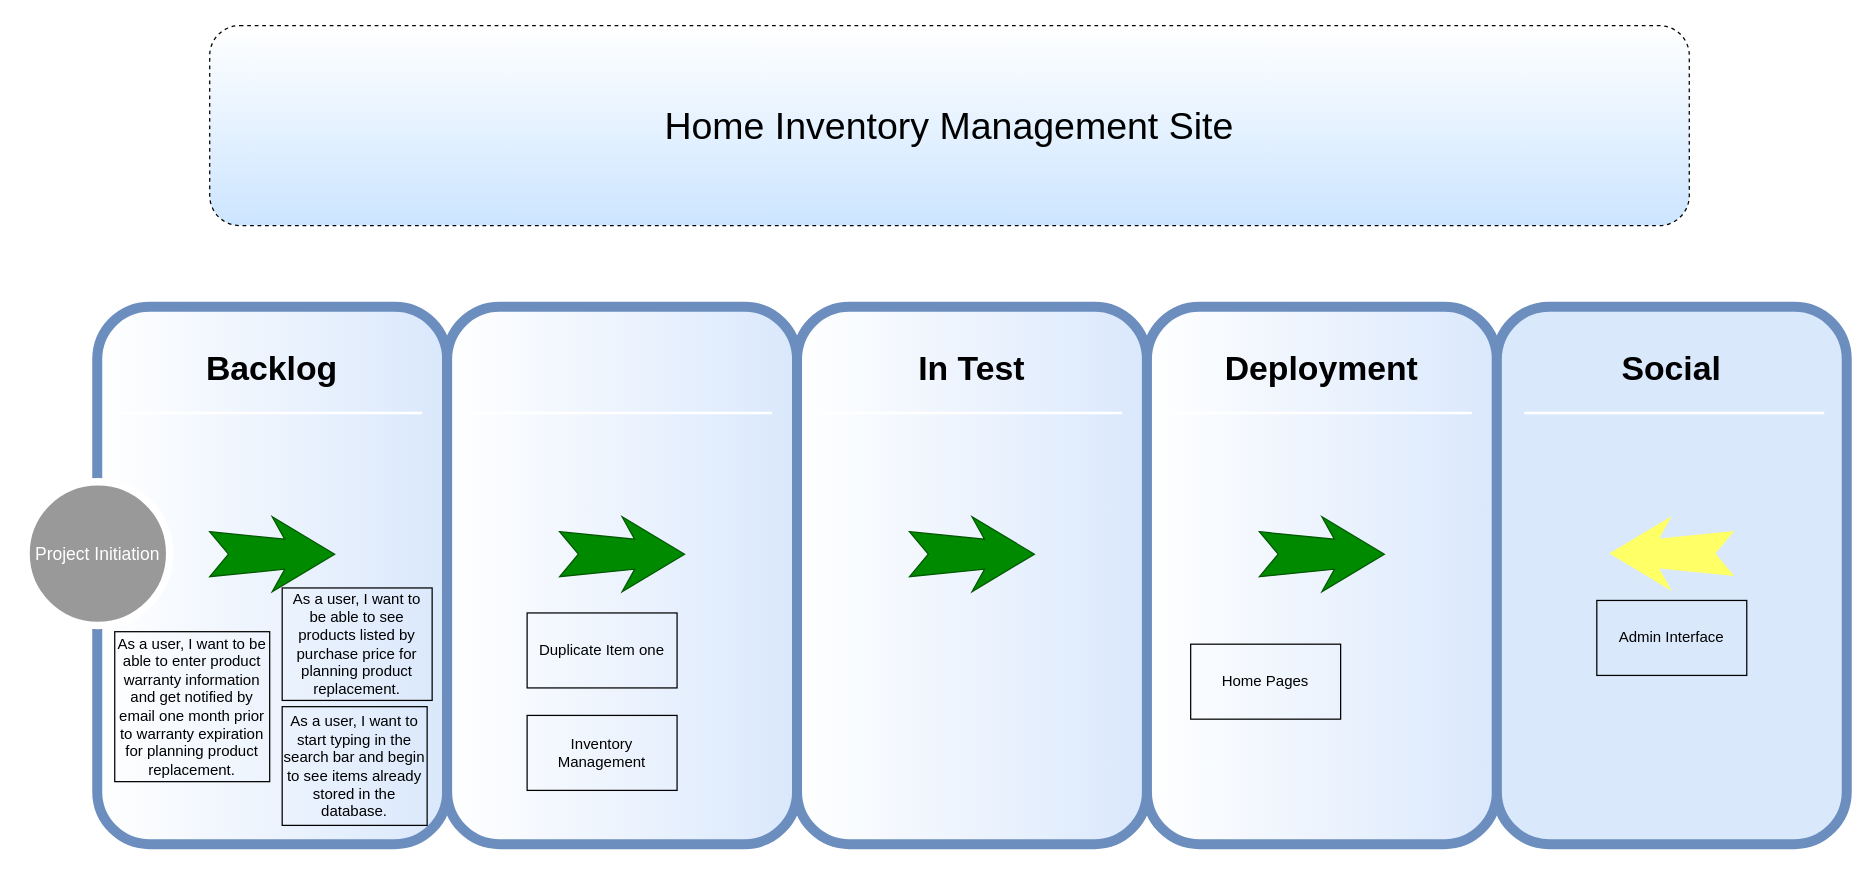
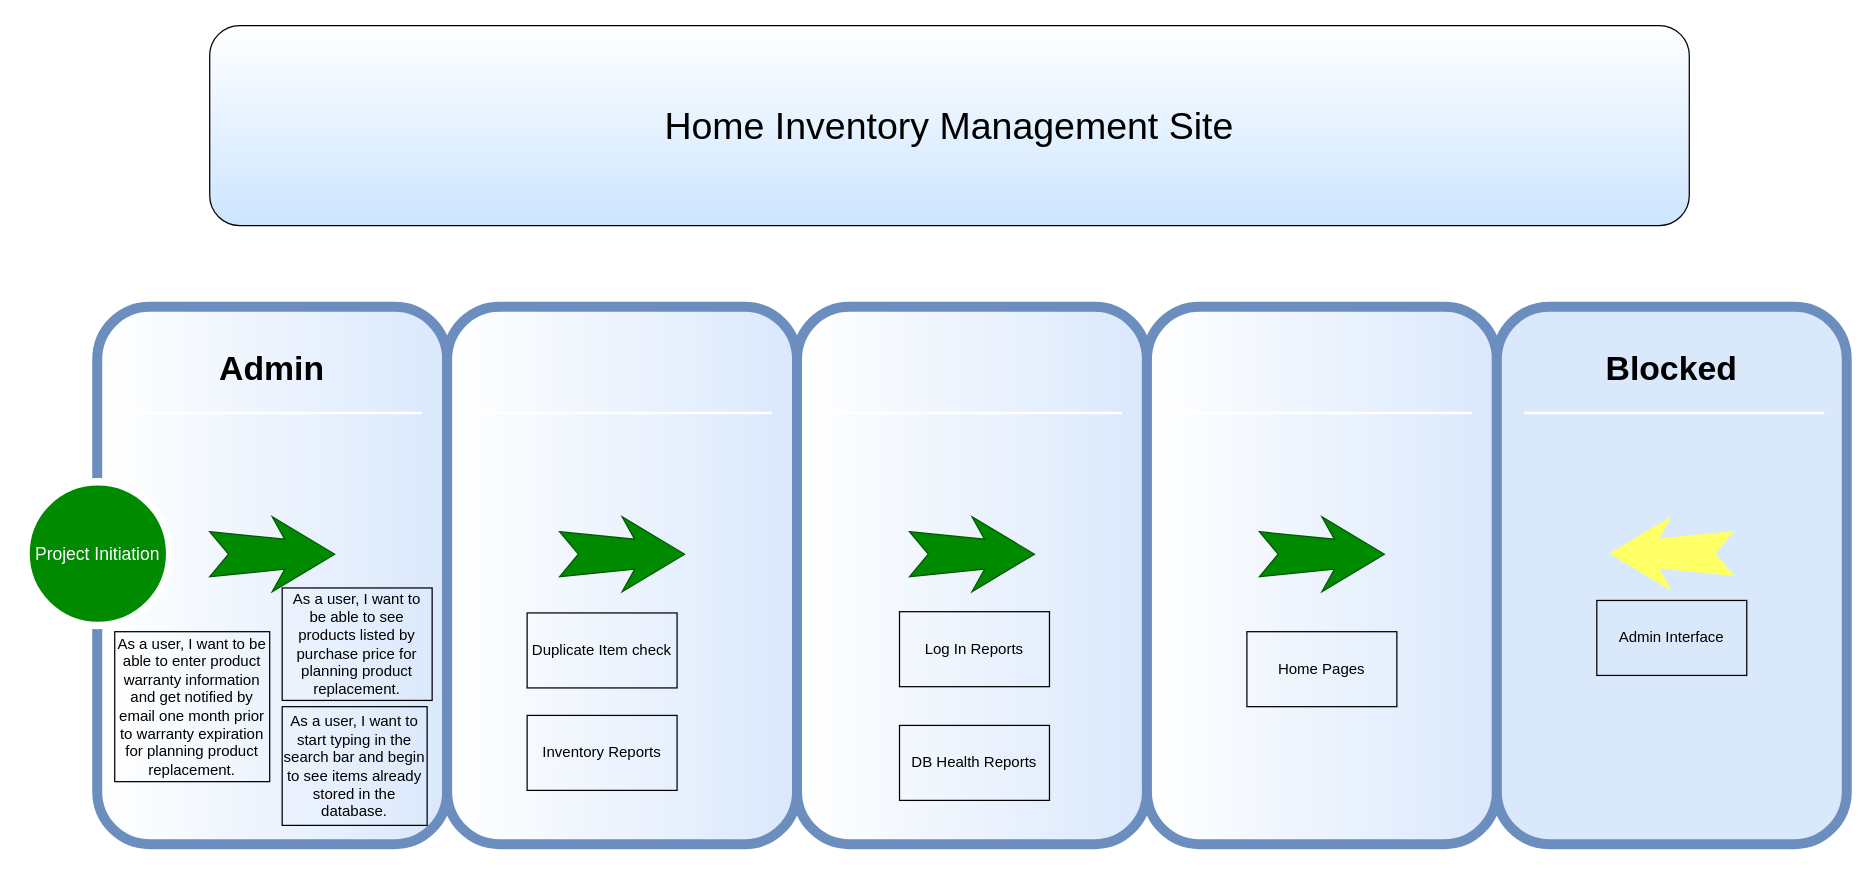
node "Home Inventory Management Site": style dashed -> solid
node "Backlog": label "Backlog" -> "Admin"
node "In Test": removed
node "Deployment": removed
node "Social": label "Social" -> "Blocked"
node "Project Initiation": fillcolor #999999 -> #008a00
node "Log In Reports": added
node "Duplicate Item one": label "Duplicate Item one" -> "Duplicate Item check"
node "Home Pages": moved (1266, 682) -> (1322, 669)
node "Inventory Management": label "Inventory Management" -> "Inventory Reports"
node "DB Health Reports": added
